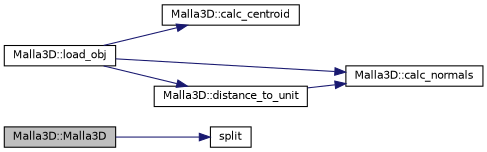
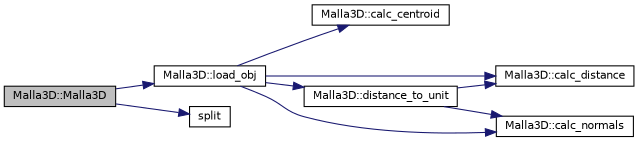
node "Malla3D::calc_distance": added
edge "Malla3D::Malla3D" -> "Malla3D::load_obj": added
